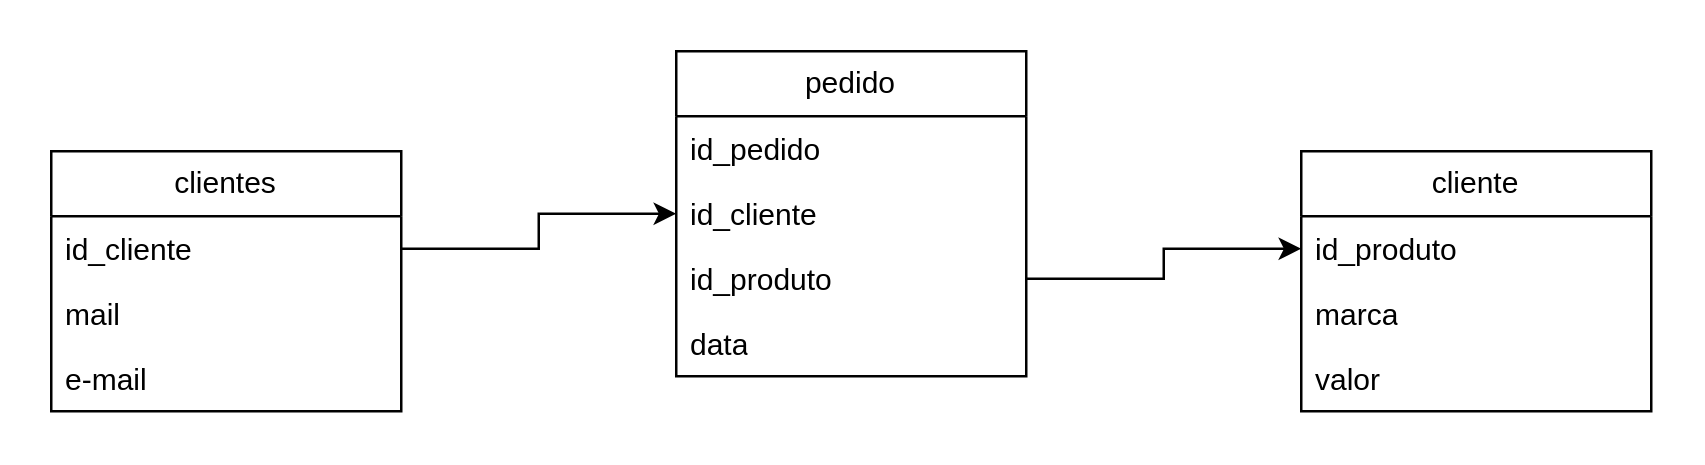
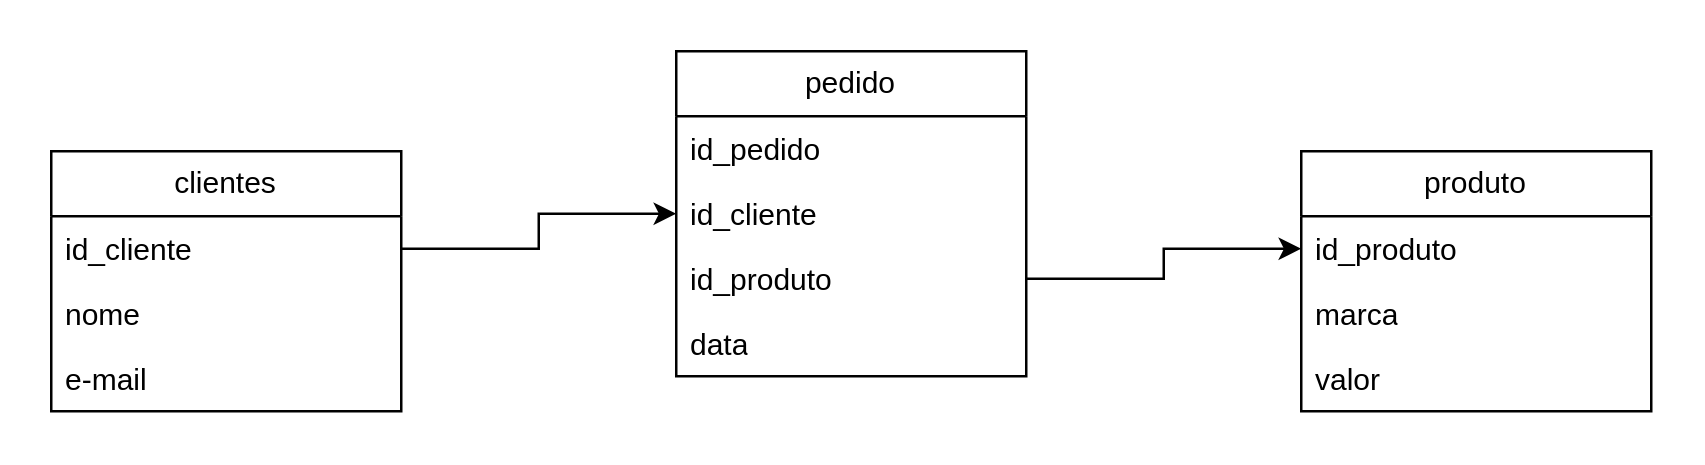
node "cliente": label "cliente" -> "produto"
node "mail": label "mail" -> "nome"
